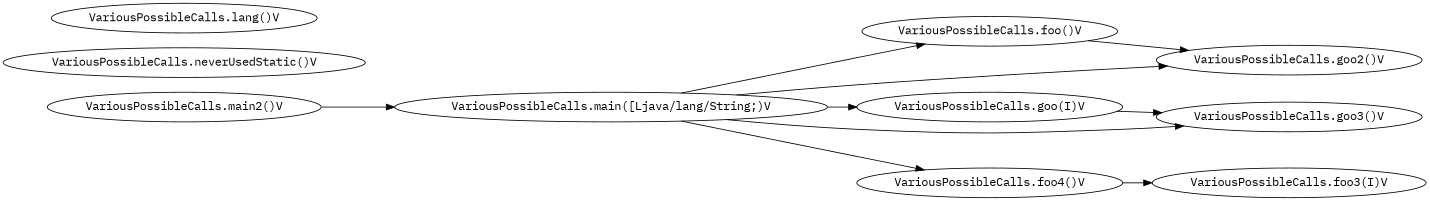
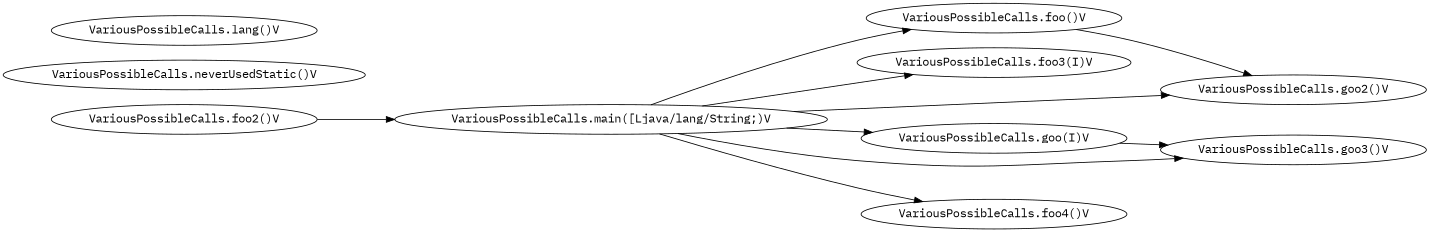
node "VariousPossibleCalls.main2()V": label "VariousPossibleCalls.main2()V" -> "VariousPossibleCalls.foo2()V"
edge "VariousPossibleCalls.foo4()V" -> "VariousPossibleCalls.foo3(I)V": now "VariousPossibleCalls.main([Ljava/lang/String;)V" -> "VariousPossibleCalls.foo3(I)V"
